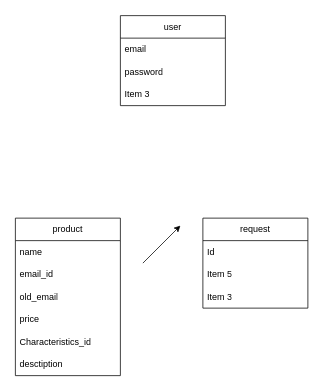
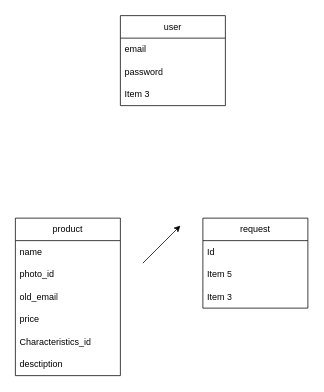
node "email_id": label "email_id" -> "photo_id"
